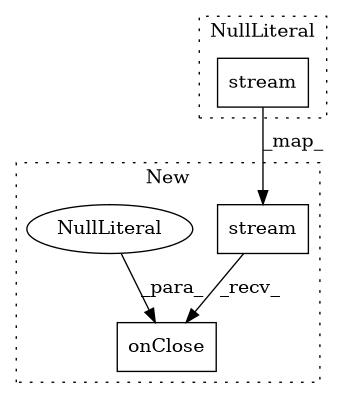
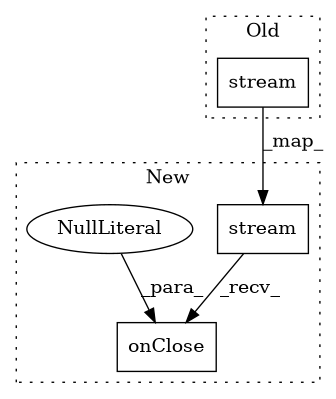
cluster "NullLiteral": label "NullLiteral" -> "Old"
